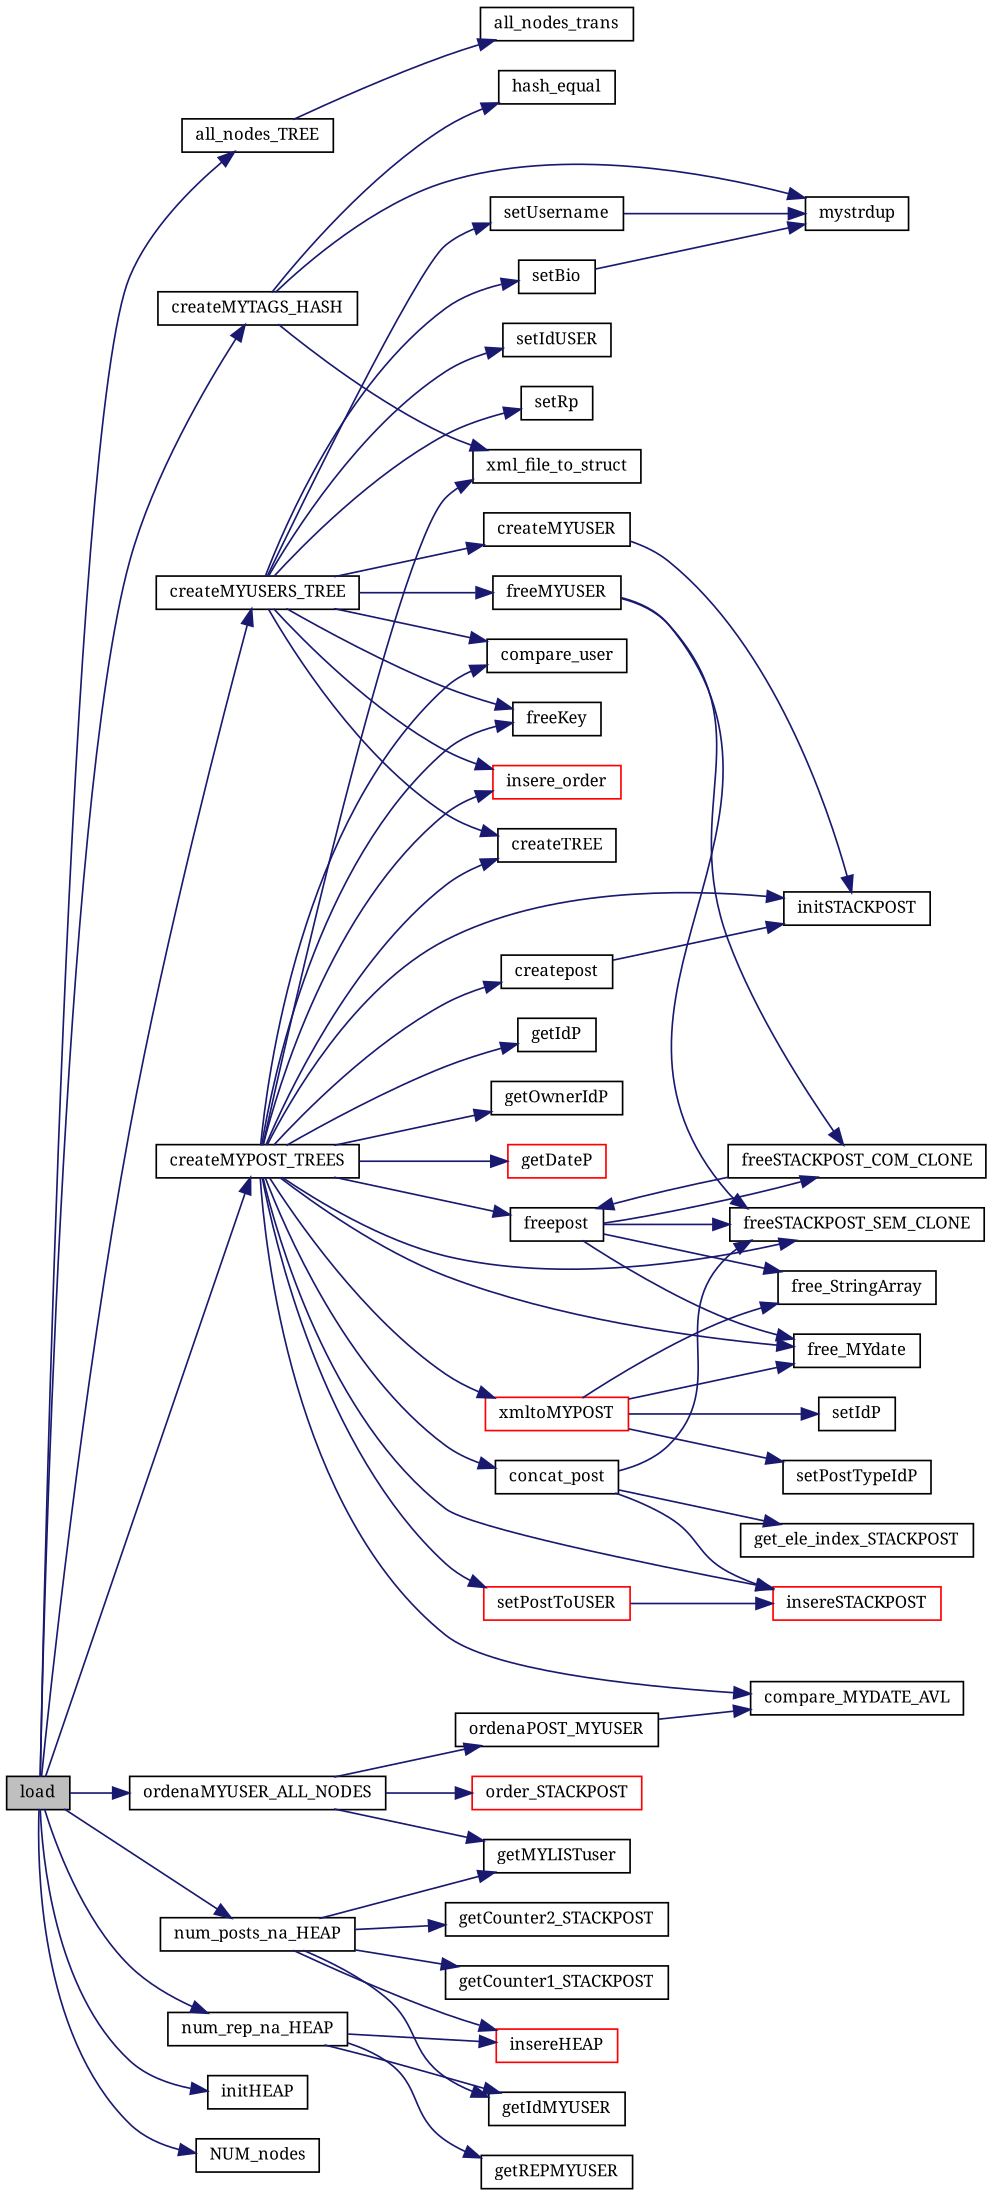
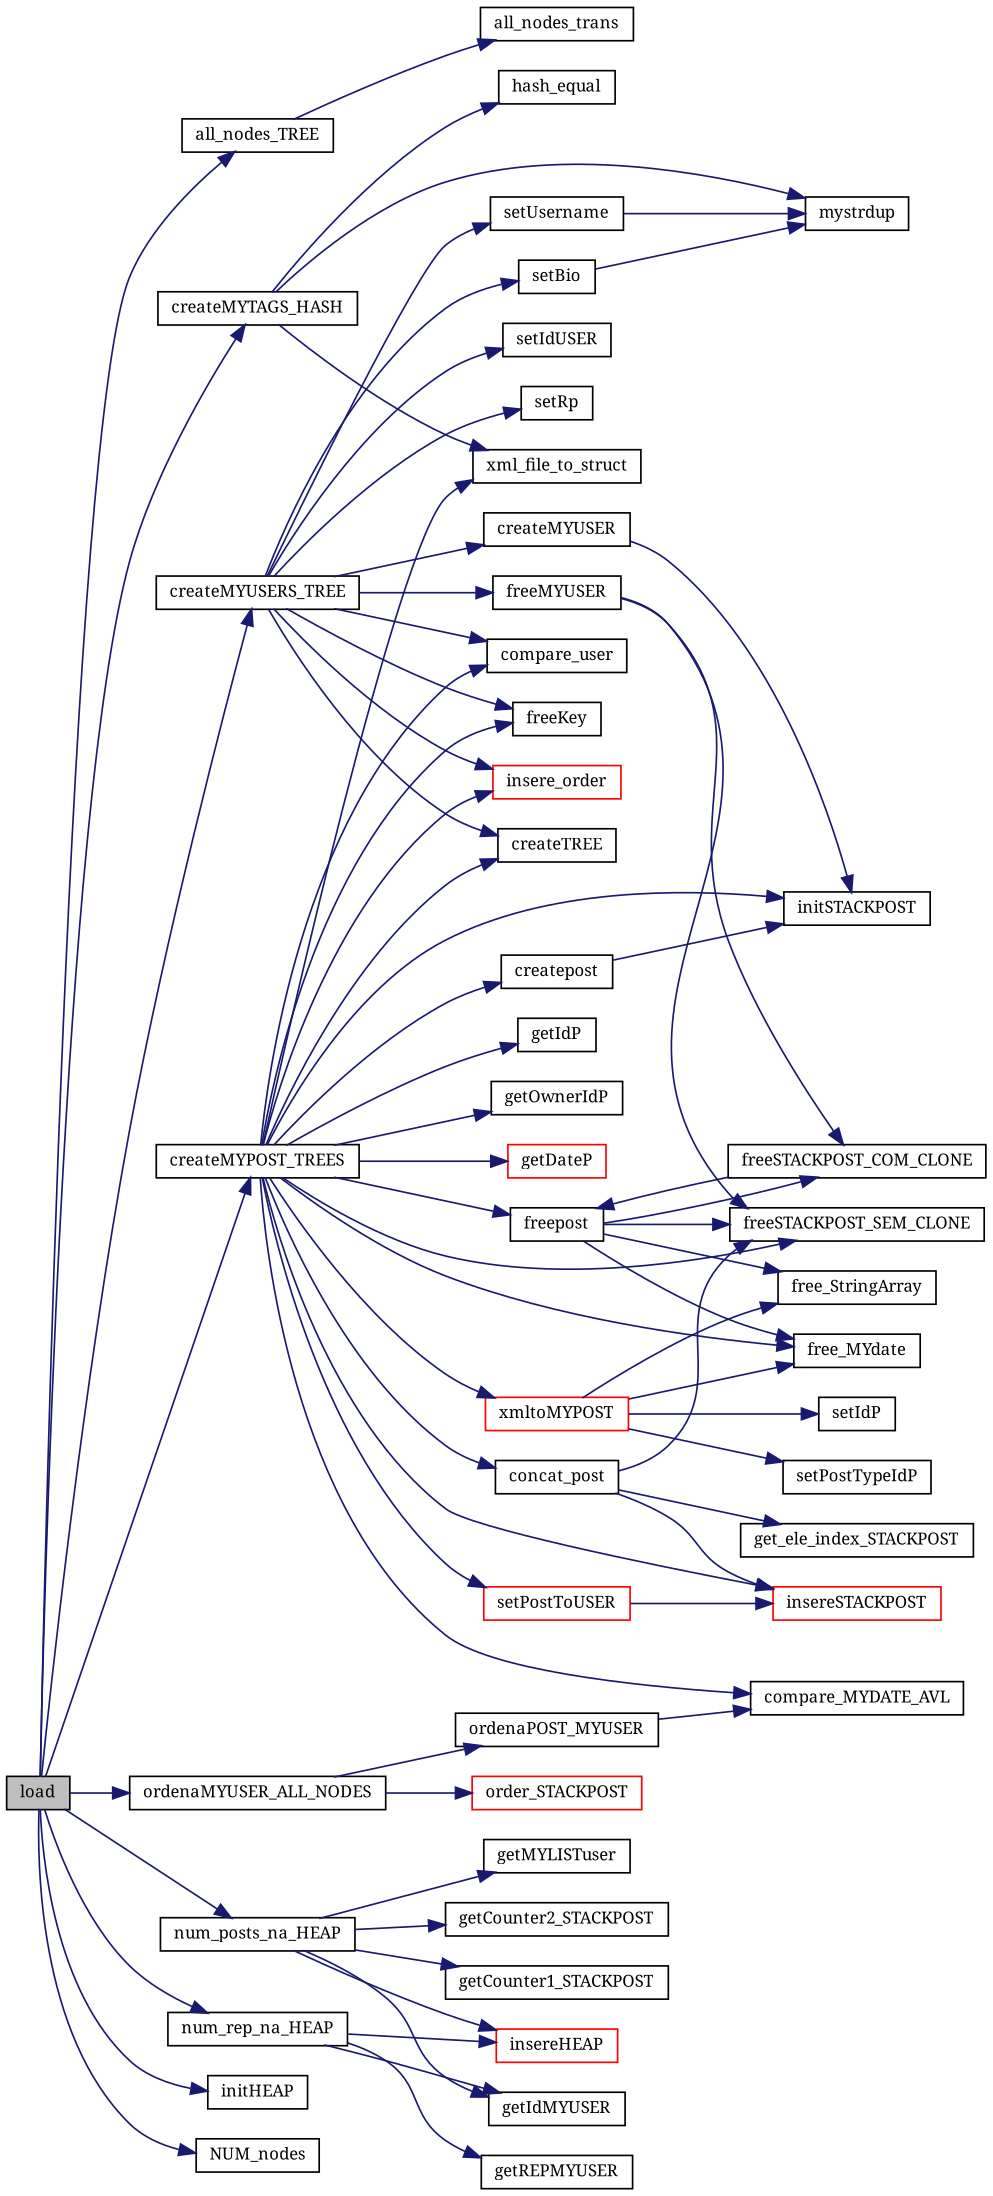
edge "ordenaMYUSER_ALL_NODES" -> "getMYLISTuser": removed
